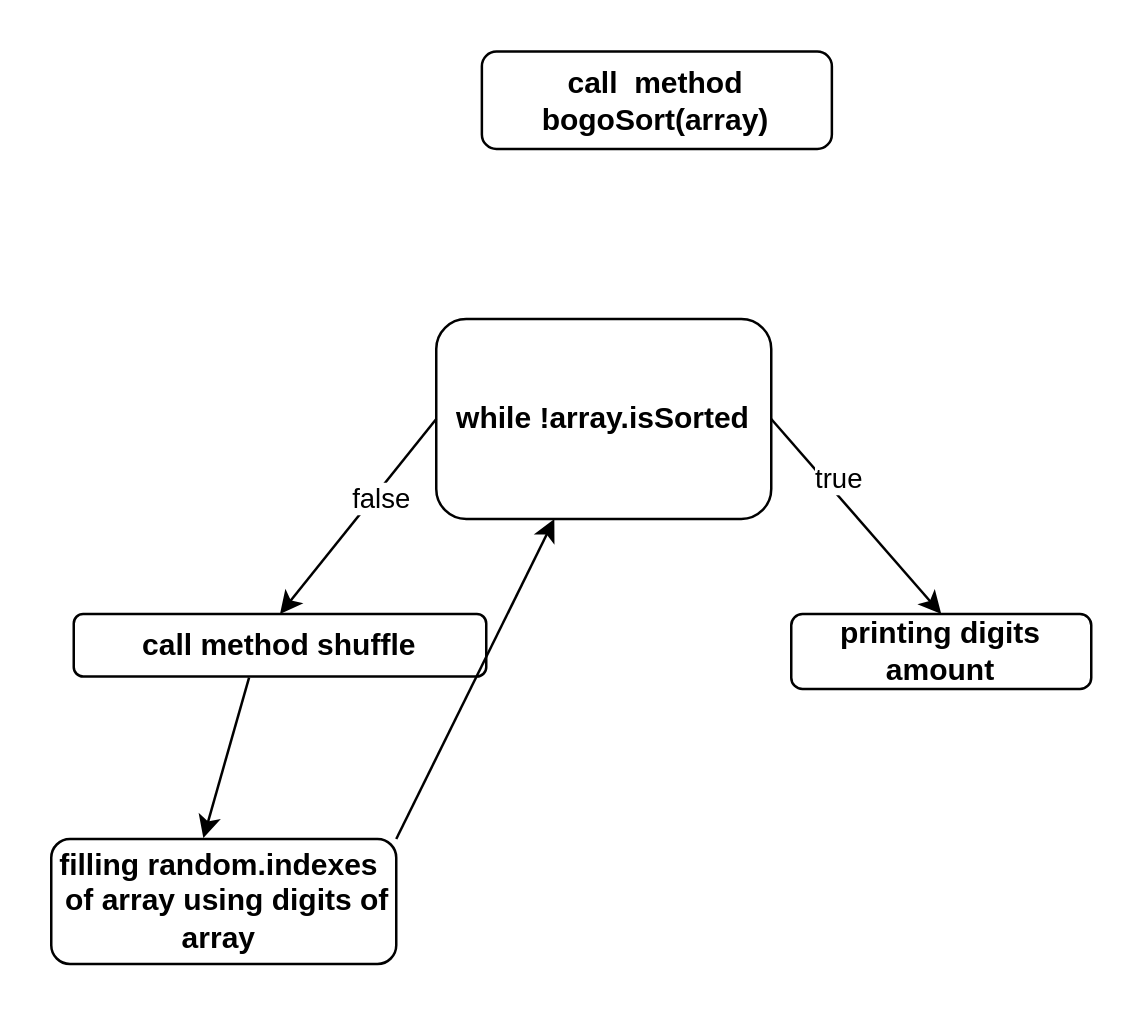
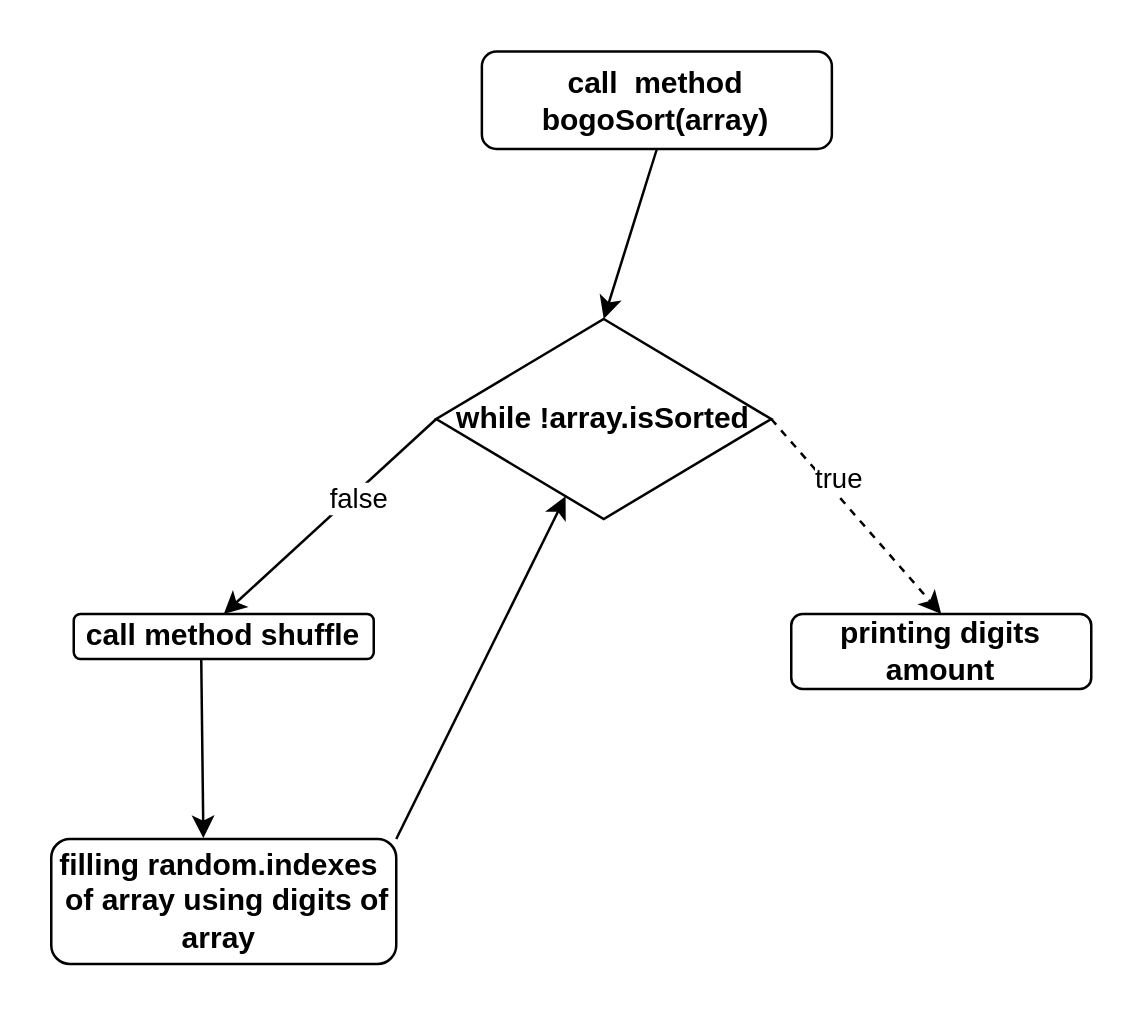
edge "call method bogoSort(array)" -> "while !array.isSorted": added
node "while !array.isSorted": shape rounded rectangle -> diamond
edge "while !array.isSorted" -> "printing digits amount": style solid -> dashed
node "call method shuffle": size 413x63 -> 300x45
